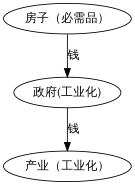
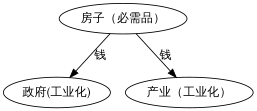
edge "政府(工业化)" -> "产业（工业化）": now "房子（必需品）" -> "产业（工业化）"
